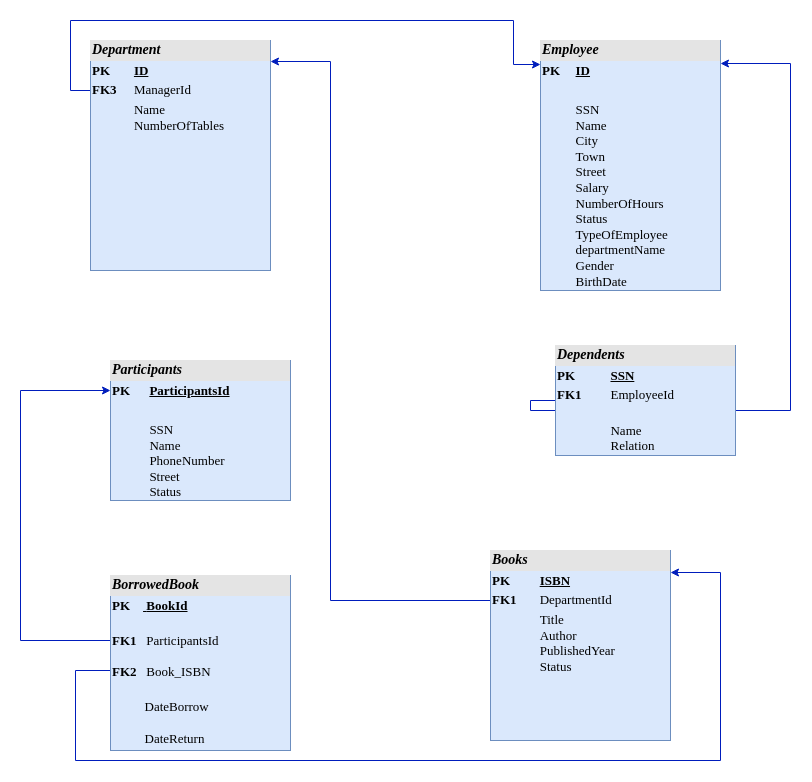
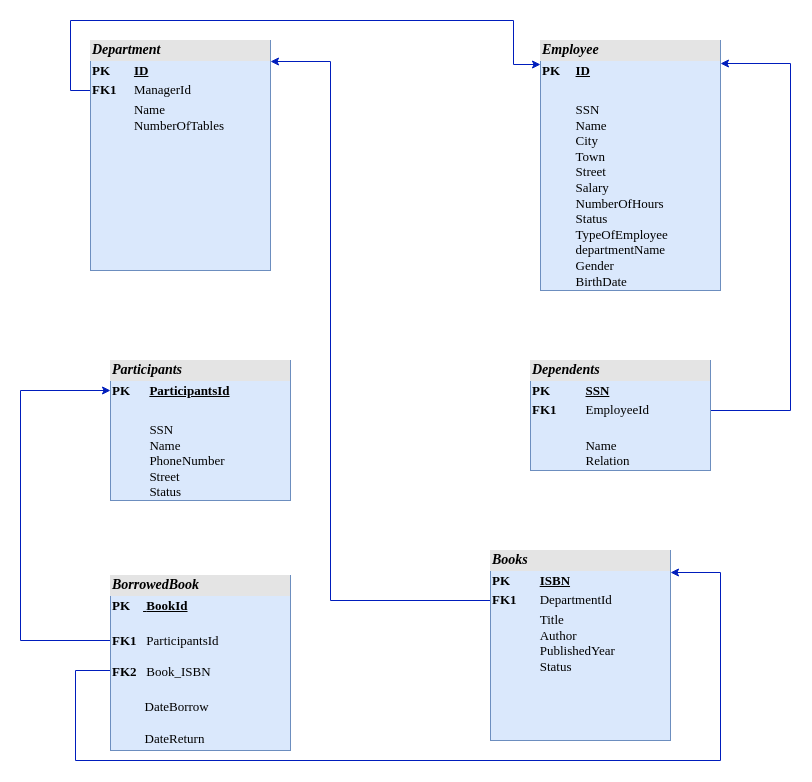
node "Department PK ID FK3 ManagerId Name NumberOfTables": label "Department PK ID FK3 ManagerId Name NumberOfTables" -> "Department PK ID FK1 ManagerId Name NumberOfTables"
node "Dependents PK SSN FK1 EmployeeId Name Relation": moved (646, 401) -> (621, 416)
